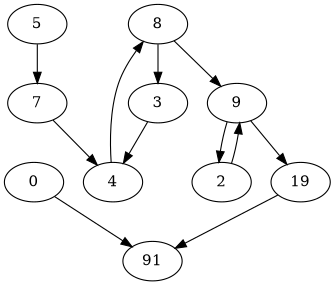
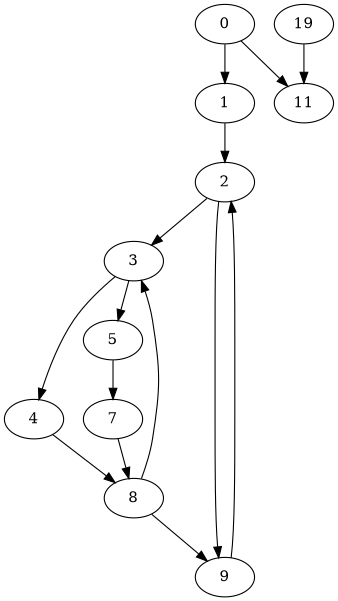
node "1": added
edge "9" -> "19": removed
edge "7" -> "4": now "7" -> "8"
edge "2" -> "3": added
node "91": label "91" -> "11"
edge "3" -> "5": added
